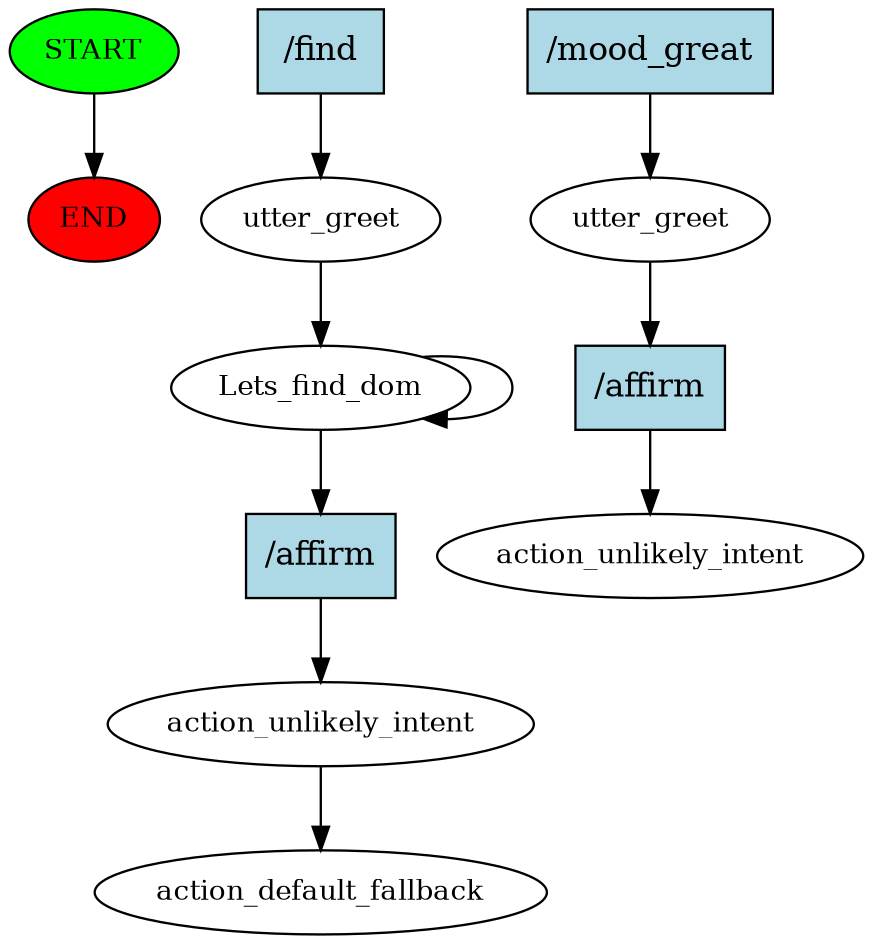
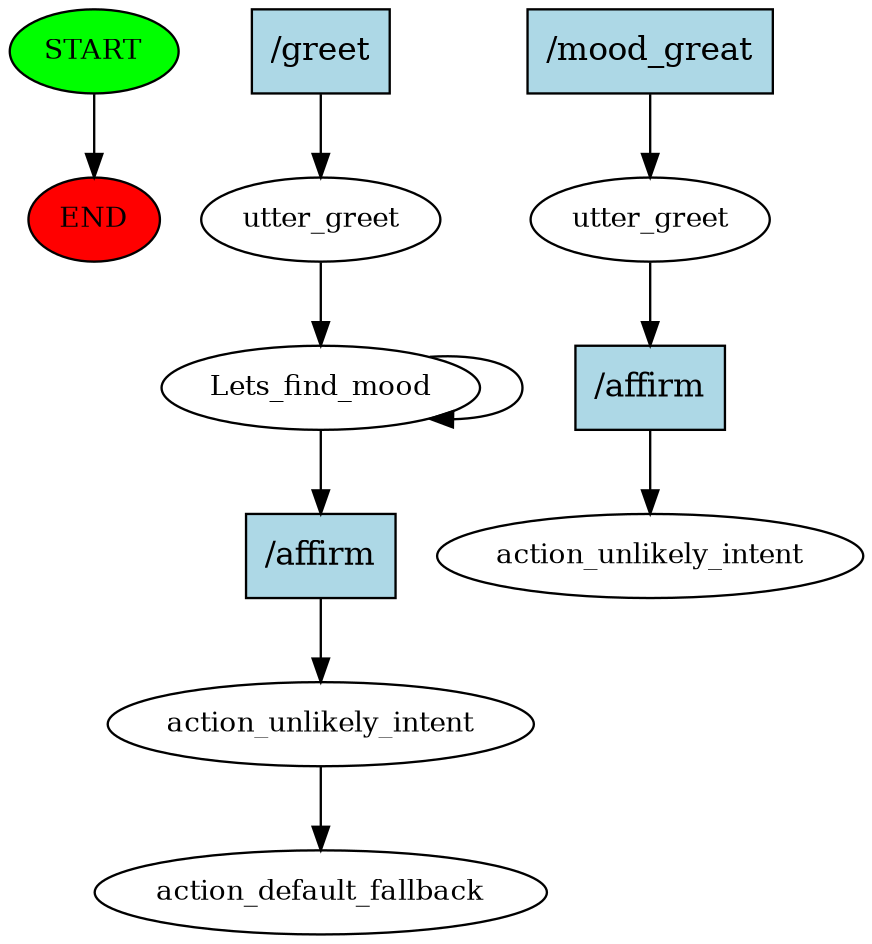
node "/find": label "/find" -> "/greet"
node "Lets_find_dom": label "Lets_find_dom" -> "Lets_find_mood"
